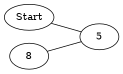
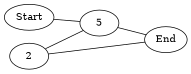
node "End": added
node "8": label "8" -> "2"
